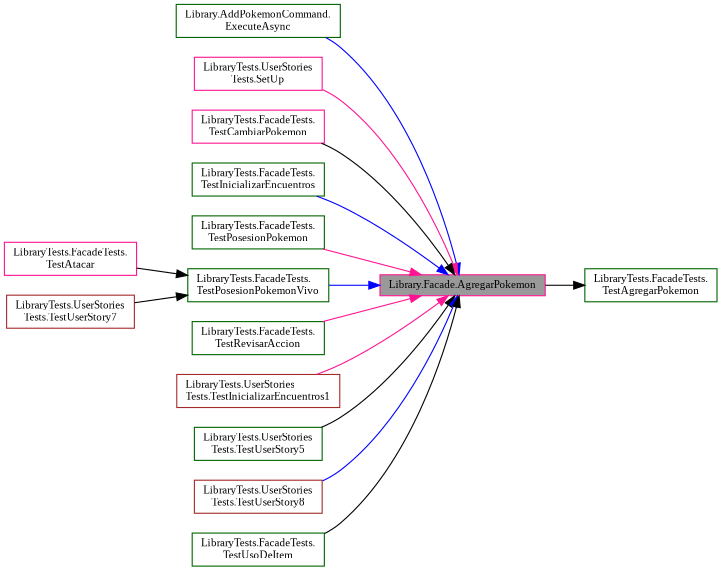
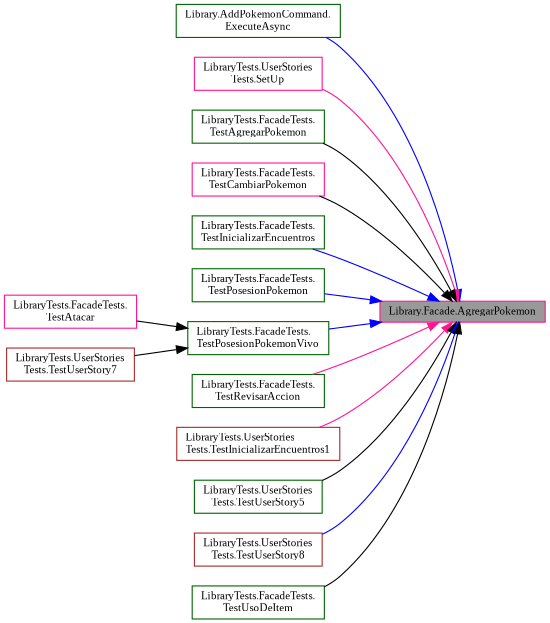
edge "LibraryTests.FacadeTests. TestPosesionPokemon" -> "Library.Facade.AgregarPokemon": color deeppink -> blue
edge "Library.Facade.AgregarPokemon" -> "LibraryTests.FacadeTests. TestAgregarPokemon": reversed
